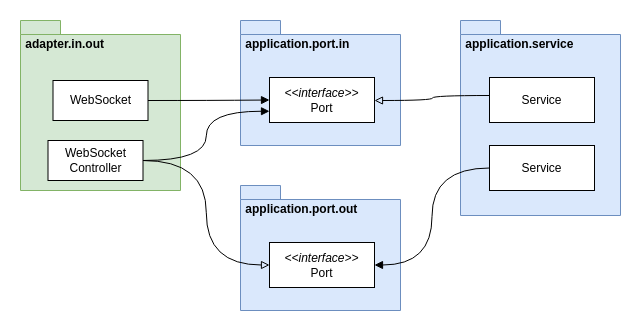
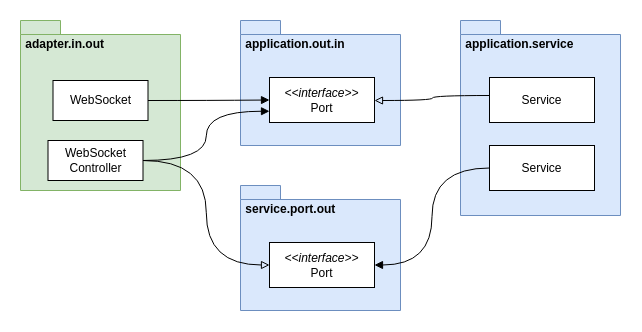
node "application.port.in": label "application.port.in" -> "application.out.in"
node "application.port.out": label "application.port.out" -> "service.port.out"
